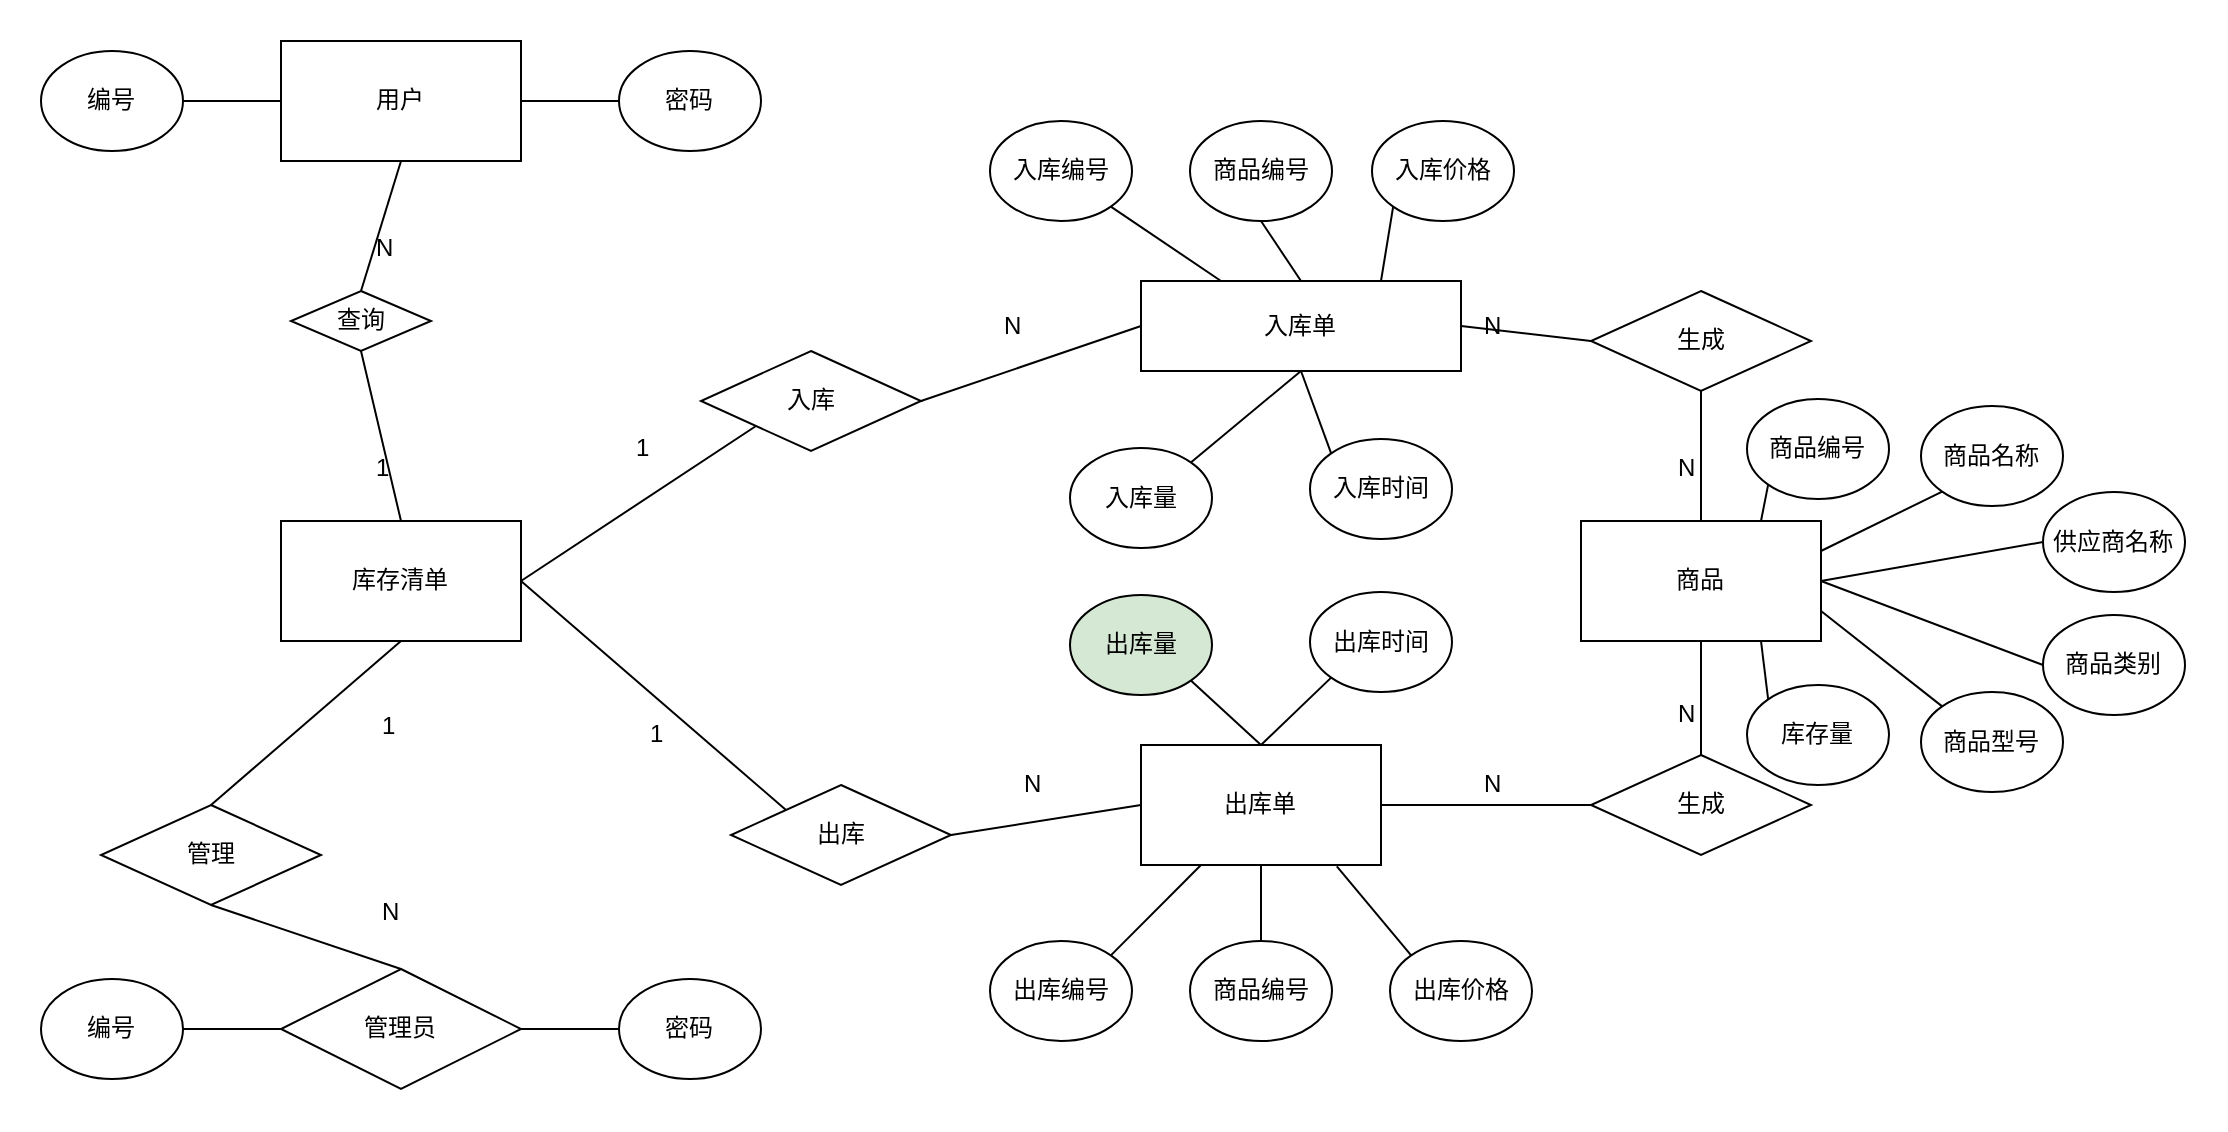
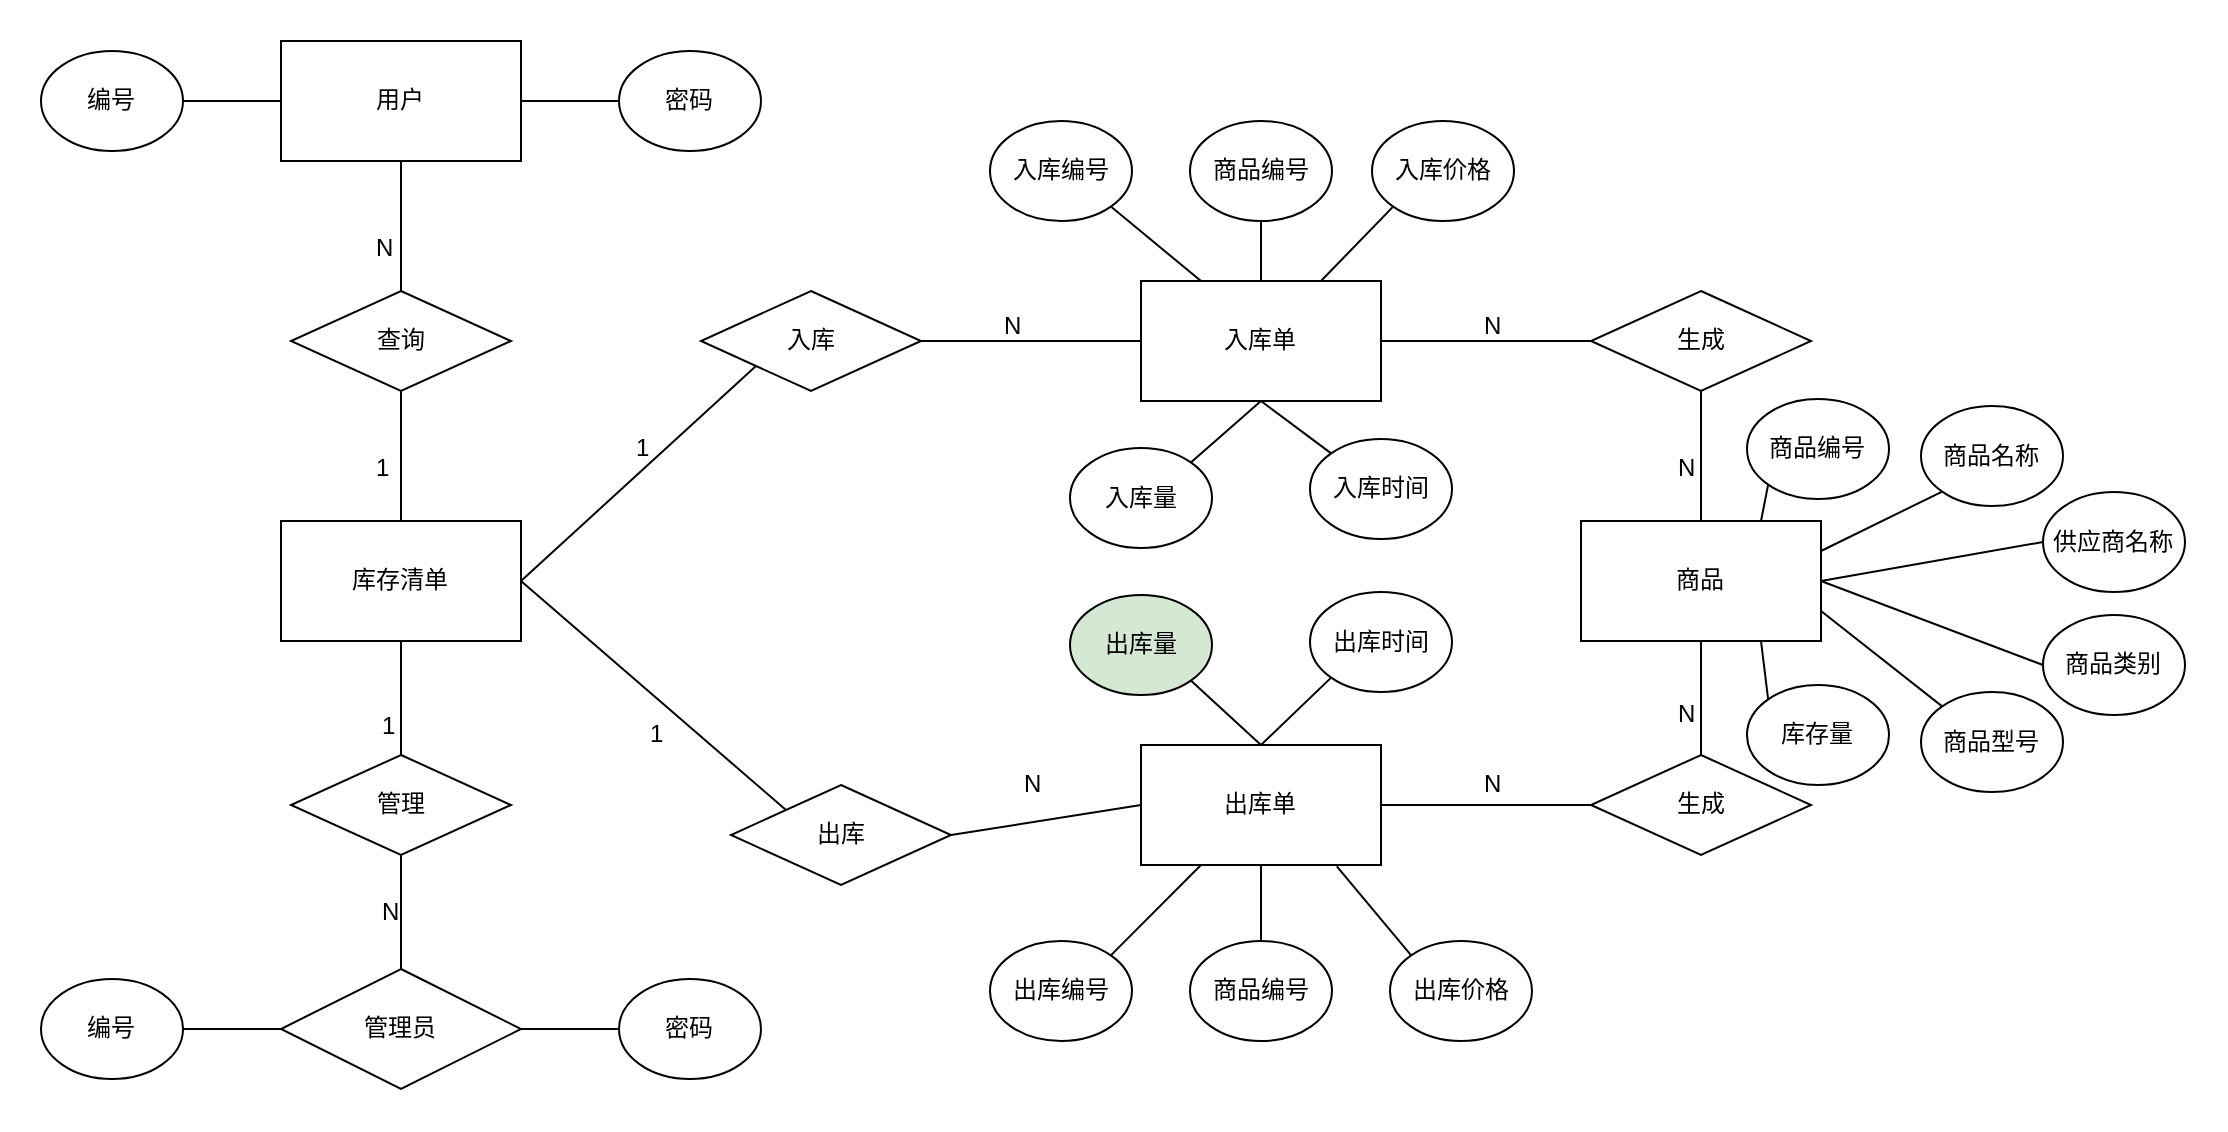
node "查询": size 140x60 -> 220x100
node "入库单": size 320x90 -> 240x120
node "入库": moved (811, 401) -> (811, 341)
node "管理": moved (211, 855) -> (401, 805)
